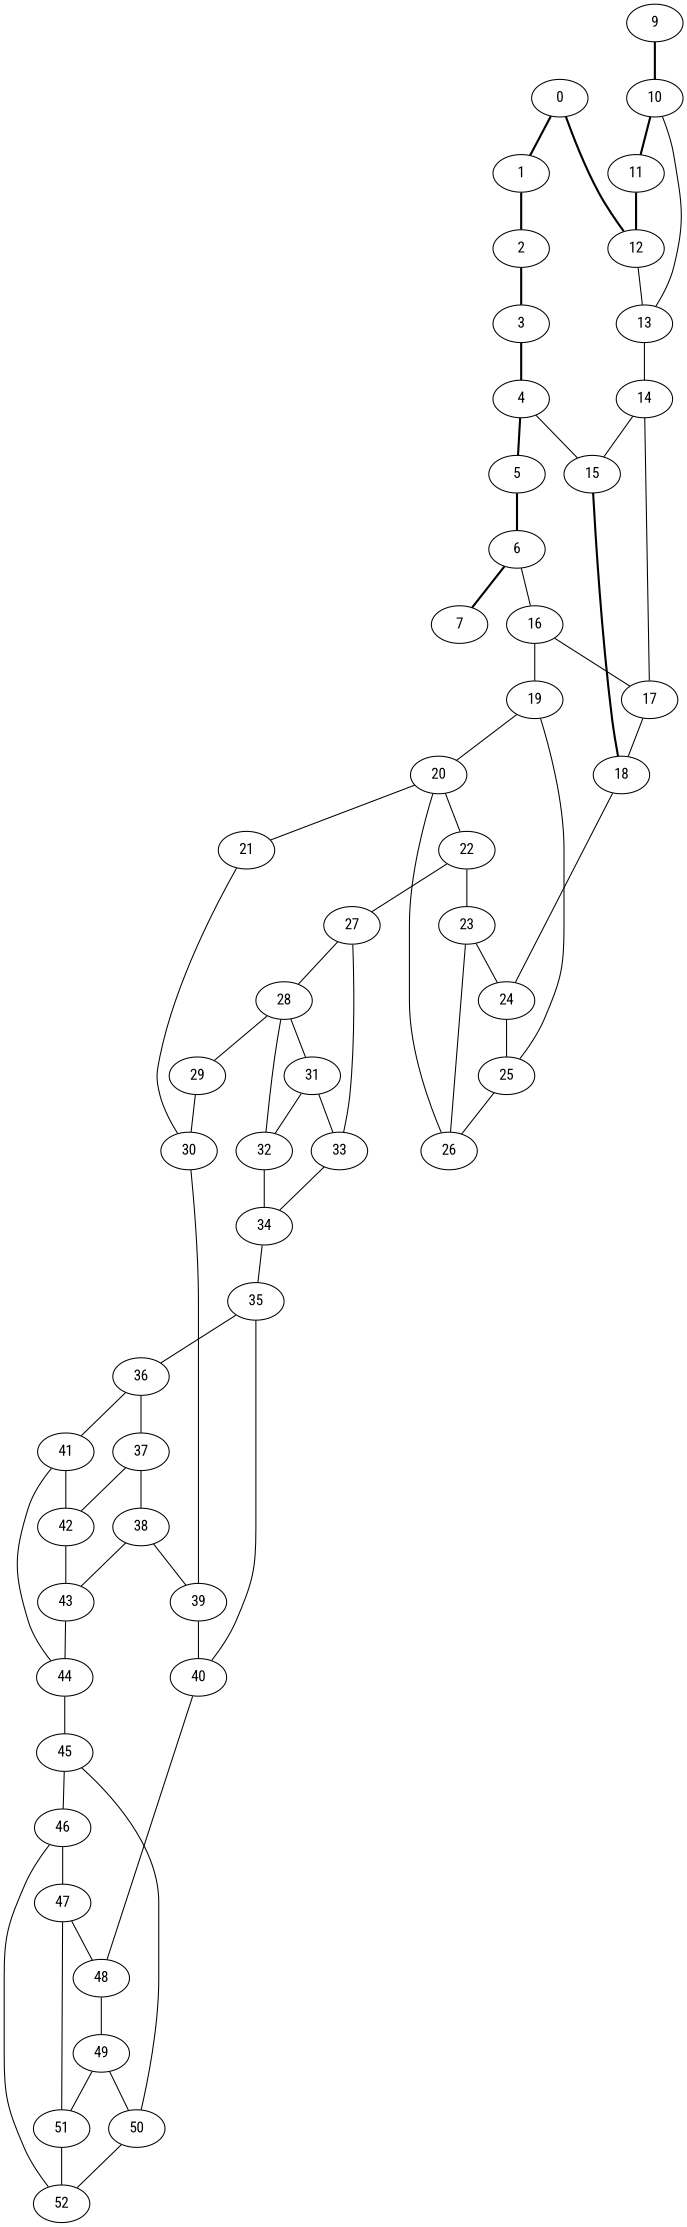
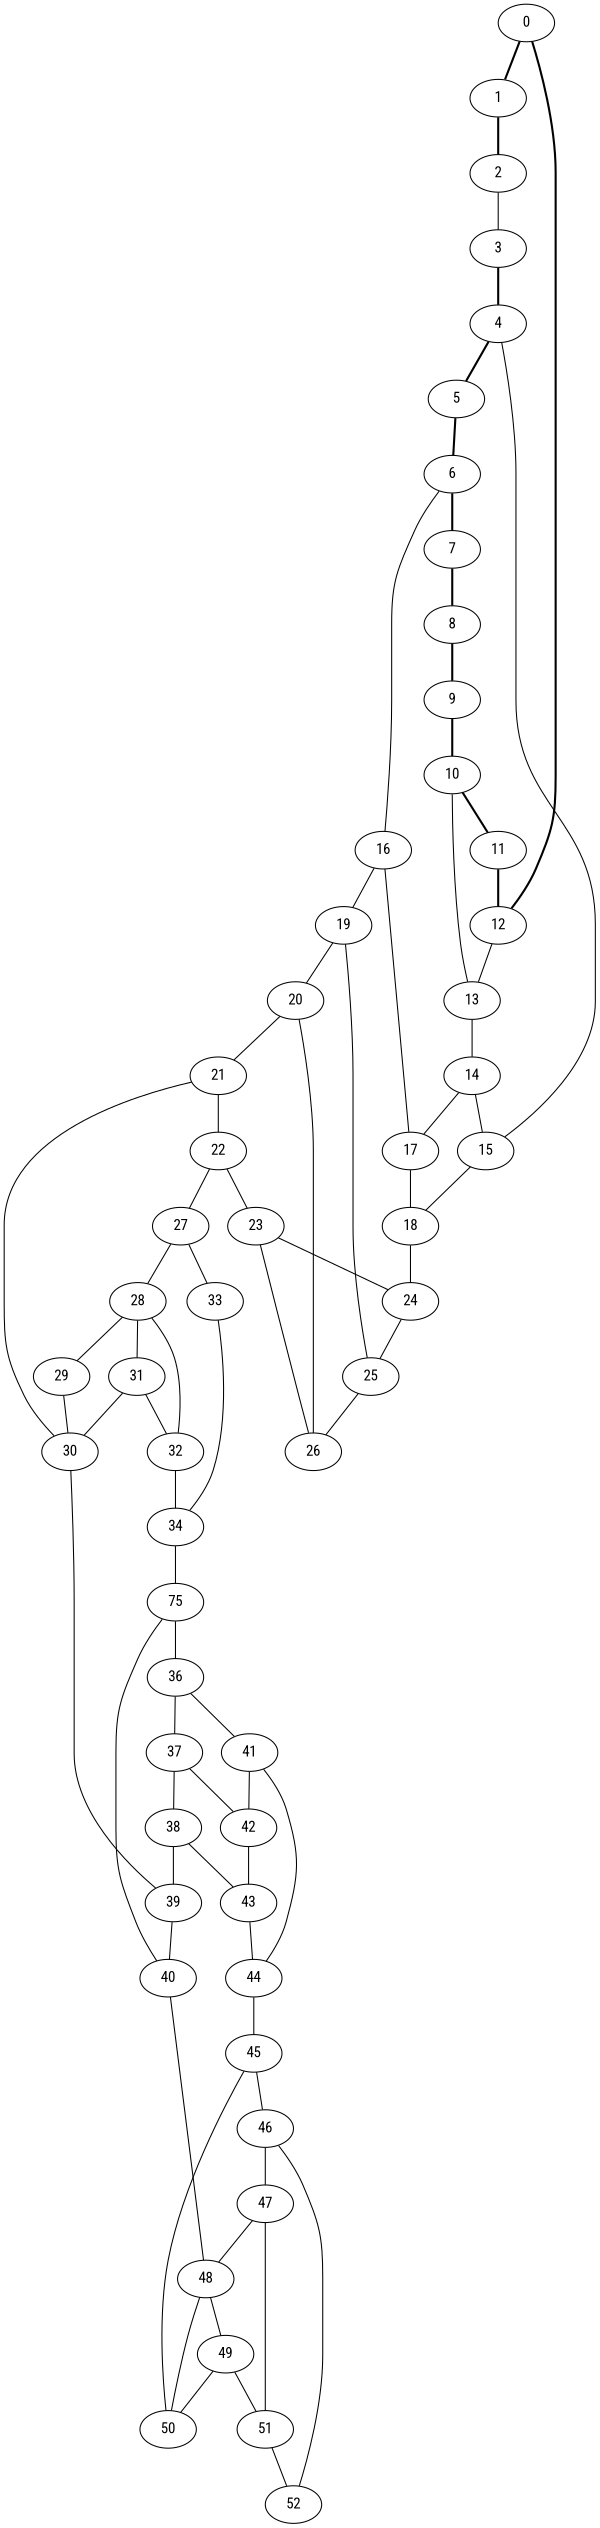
edge "2" -- "3": style bold -> solid
node "8": added
edge "15" -- "18": style bold -> solid
edge "20" -- "22": now "21" -- "22"
edge "31" -- "33": now "31" -- "30"
node "35": label "35" -> "75"
edge "50" -- "52": now "50" -- "48"
